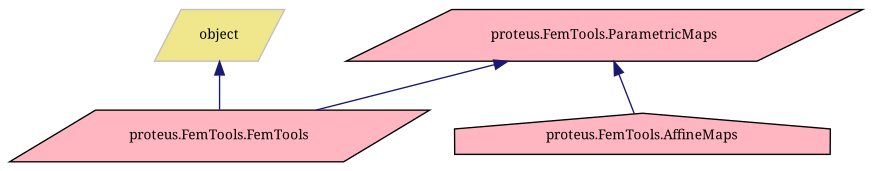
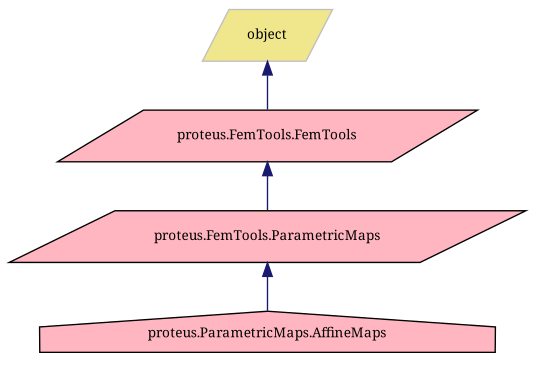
edge "proteus.FemTools.FemTools" -> "proteus.FemTools.ParametricMaps": reversed
node "proteus.FemTools.AffineMaps": label "proteus.FemTools.AffineMaps" -> "proteus.ParametricMaps.AffineMaps"
